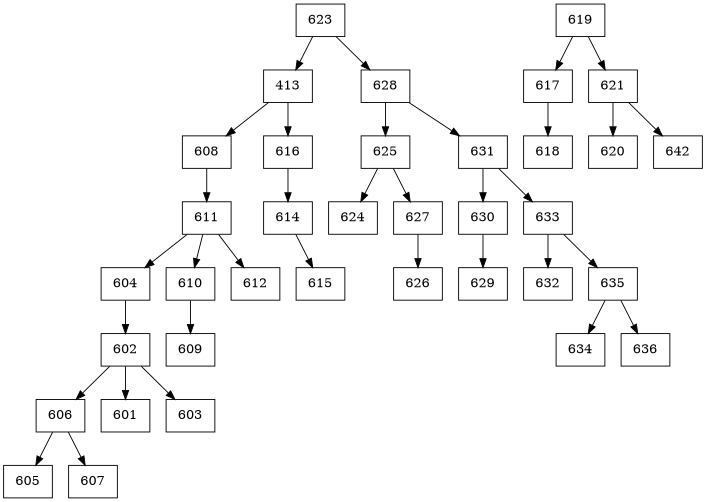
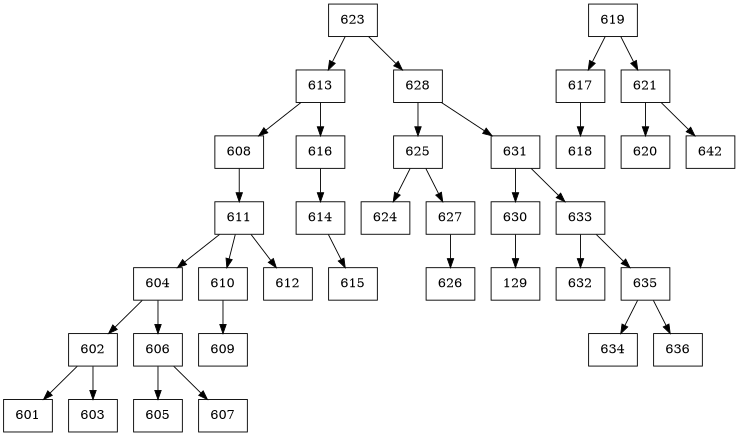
node "413": label "413" -> "613"
node "629": label "629" -> "129"
edge "602" -> "606": now "604" -> "606"
